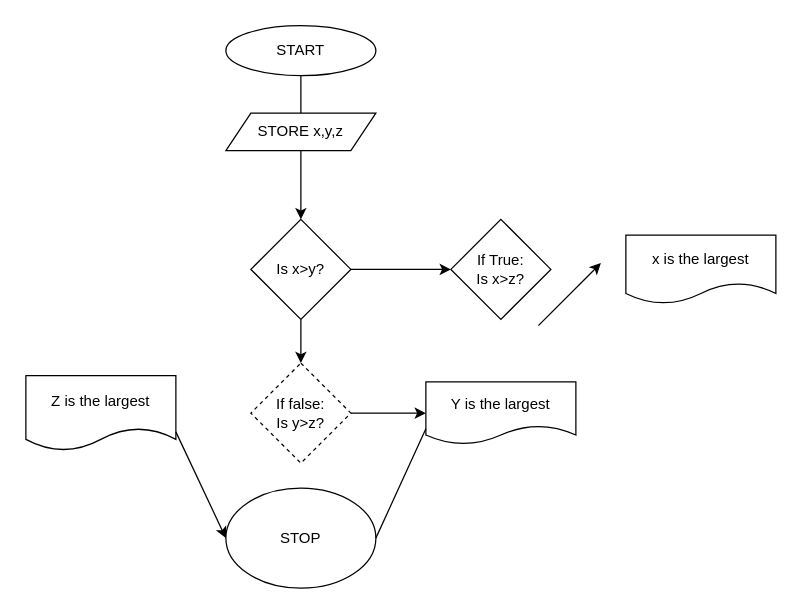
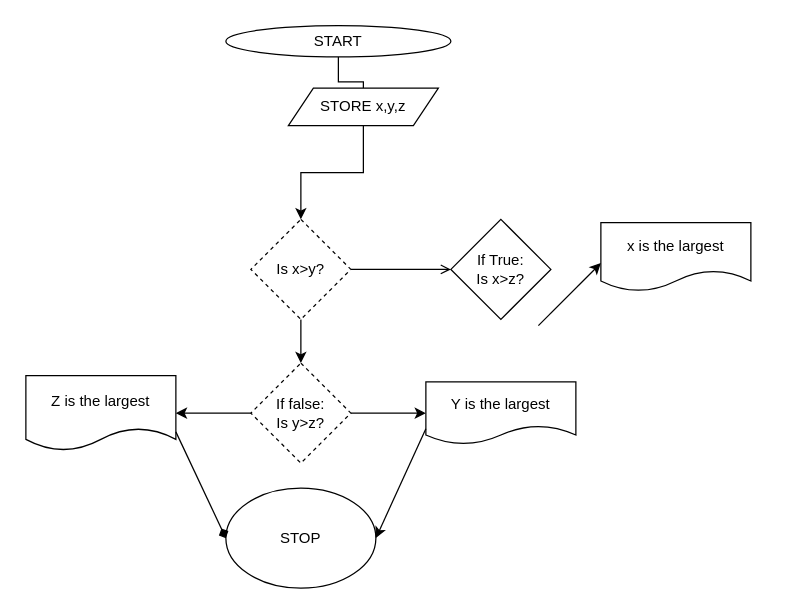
node "START": size 150x50 -> 225x31
node "STORE x,y,z": moved (301, 132) -> (363, 107)
node "Is x>y?": style solid -> dashed
edge "Is x>y?" -> "If True: Is x>z?": arrowhead classic -> open
node "x is the largest": moved (701, 269) -> (676, 257)
edge "If false: Is y>z?" -> "Z is the largest": added
edge "Z is the largest" -> "STOP": arrowhead classic -> diamond
edge "Y is the largest" -- "STOP": arrowhead none -> classic
